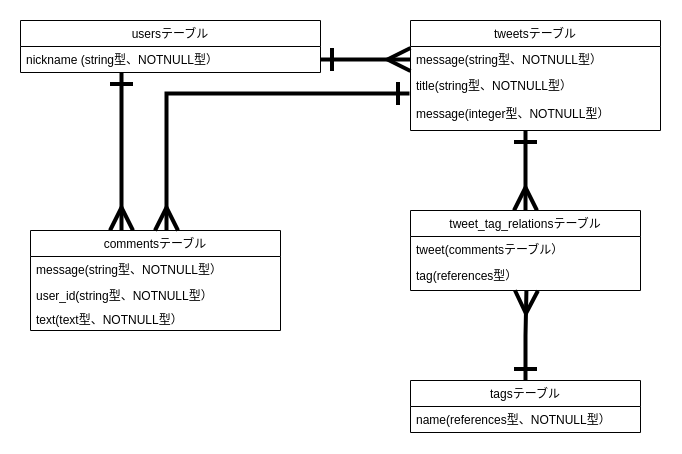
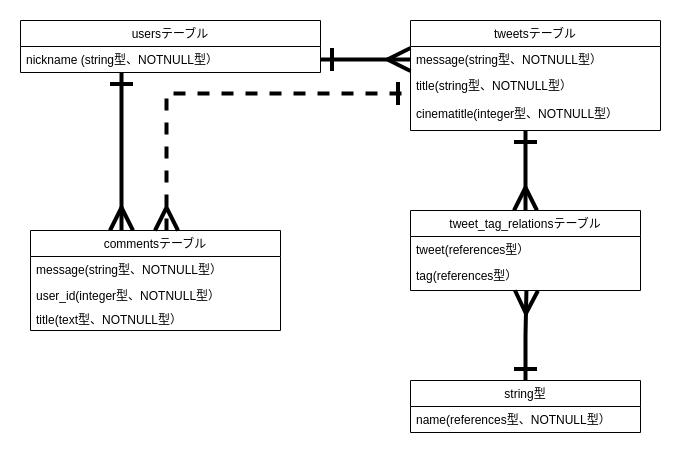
edge "title(string型、NOTNULL型）" -- "commentsテーブル": style solid -> dashed
node "message(integer型、NOTNULL型）": label "message(integer型、NOTNULL型）" -> "cinematitle(integer型、NOTNULL型）"
node "tweet(commentsテーブル）": label "tweet(commentsテーブル）" -> "tweet(references型）"
node "user_id(string型、NOTNULL型）": label "user_id(string型、NOTNULL型）" -> "user_id(integer型、NOTNULL型）"
node "text(text型、NOTNULL型）": label "text(text型、NOTNULL型）" -> "title(text型、NOTNULL型）"
node "tagsテーブル": label "tagsテーブル" -> "string型"
